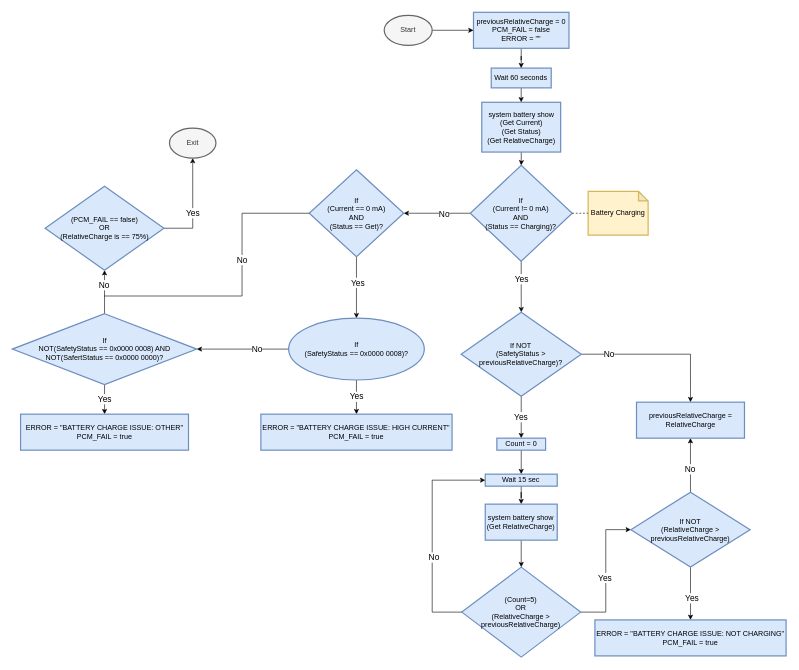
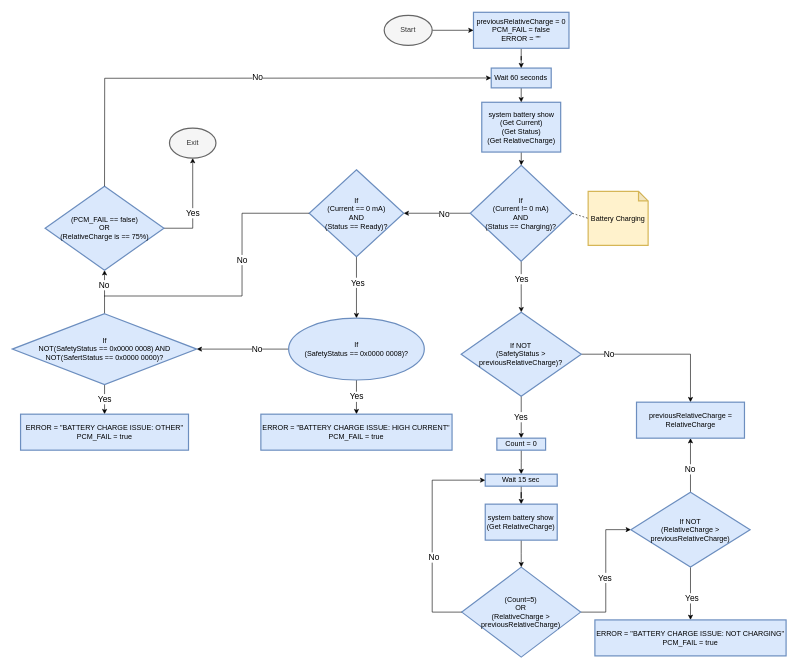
edge "(PCM_FAIL == false) OR (RelativeCharge is == 75%)" -> "Wait 60 seconds": added, label "No"
node "If (Current == 0 mA) AND (Status == Get)?": label "If (Current == 0 mA) AND (Status == Get)?" -> "If (Current == 0 mA) AND (Status == Ready)?"
node "Battery Charging": size 60x44 -> 60x54
